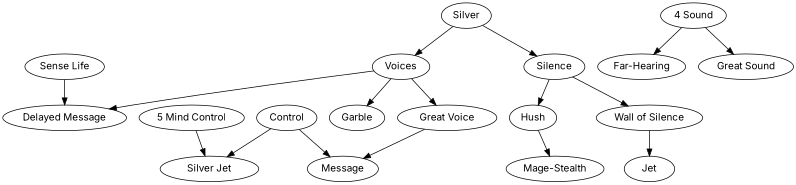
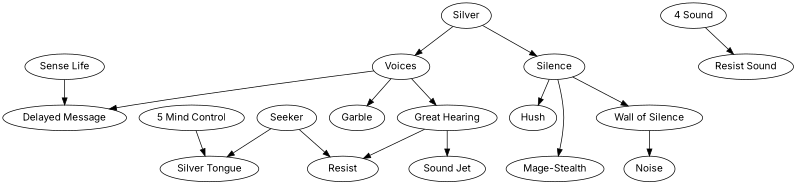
node "Far-Hearing": removed
node "Great Sound": label "Great Sound" -> "Resist Sound"
node "Control": label "Control" -> "Seeker"
node "Great Voice": label "Great Voice" -> "Great Hearing"
edge "Hush" -> "Mage-Stealth": now "Silence" -> "Mage-Stealth"
node "Silver Jet": label "Silver Jet" -> "Silver Tongue"
node "Message": label "Message" -> "Resist"
node "Sound Jet": added
node "Jet": label "Jet" -> "Noise"
